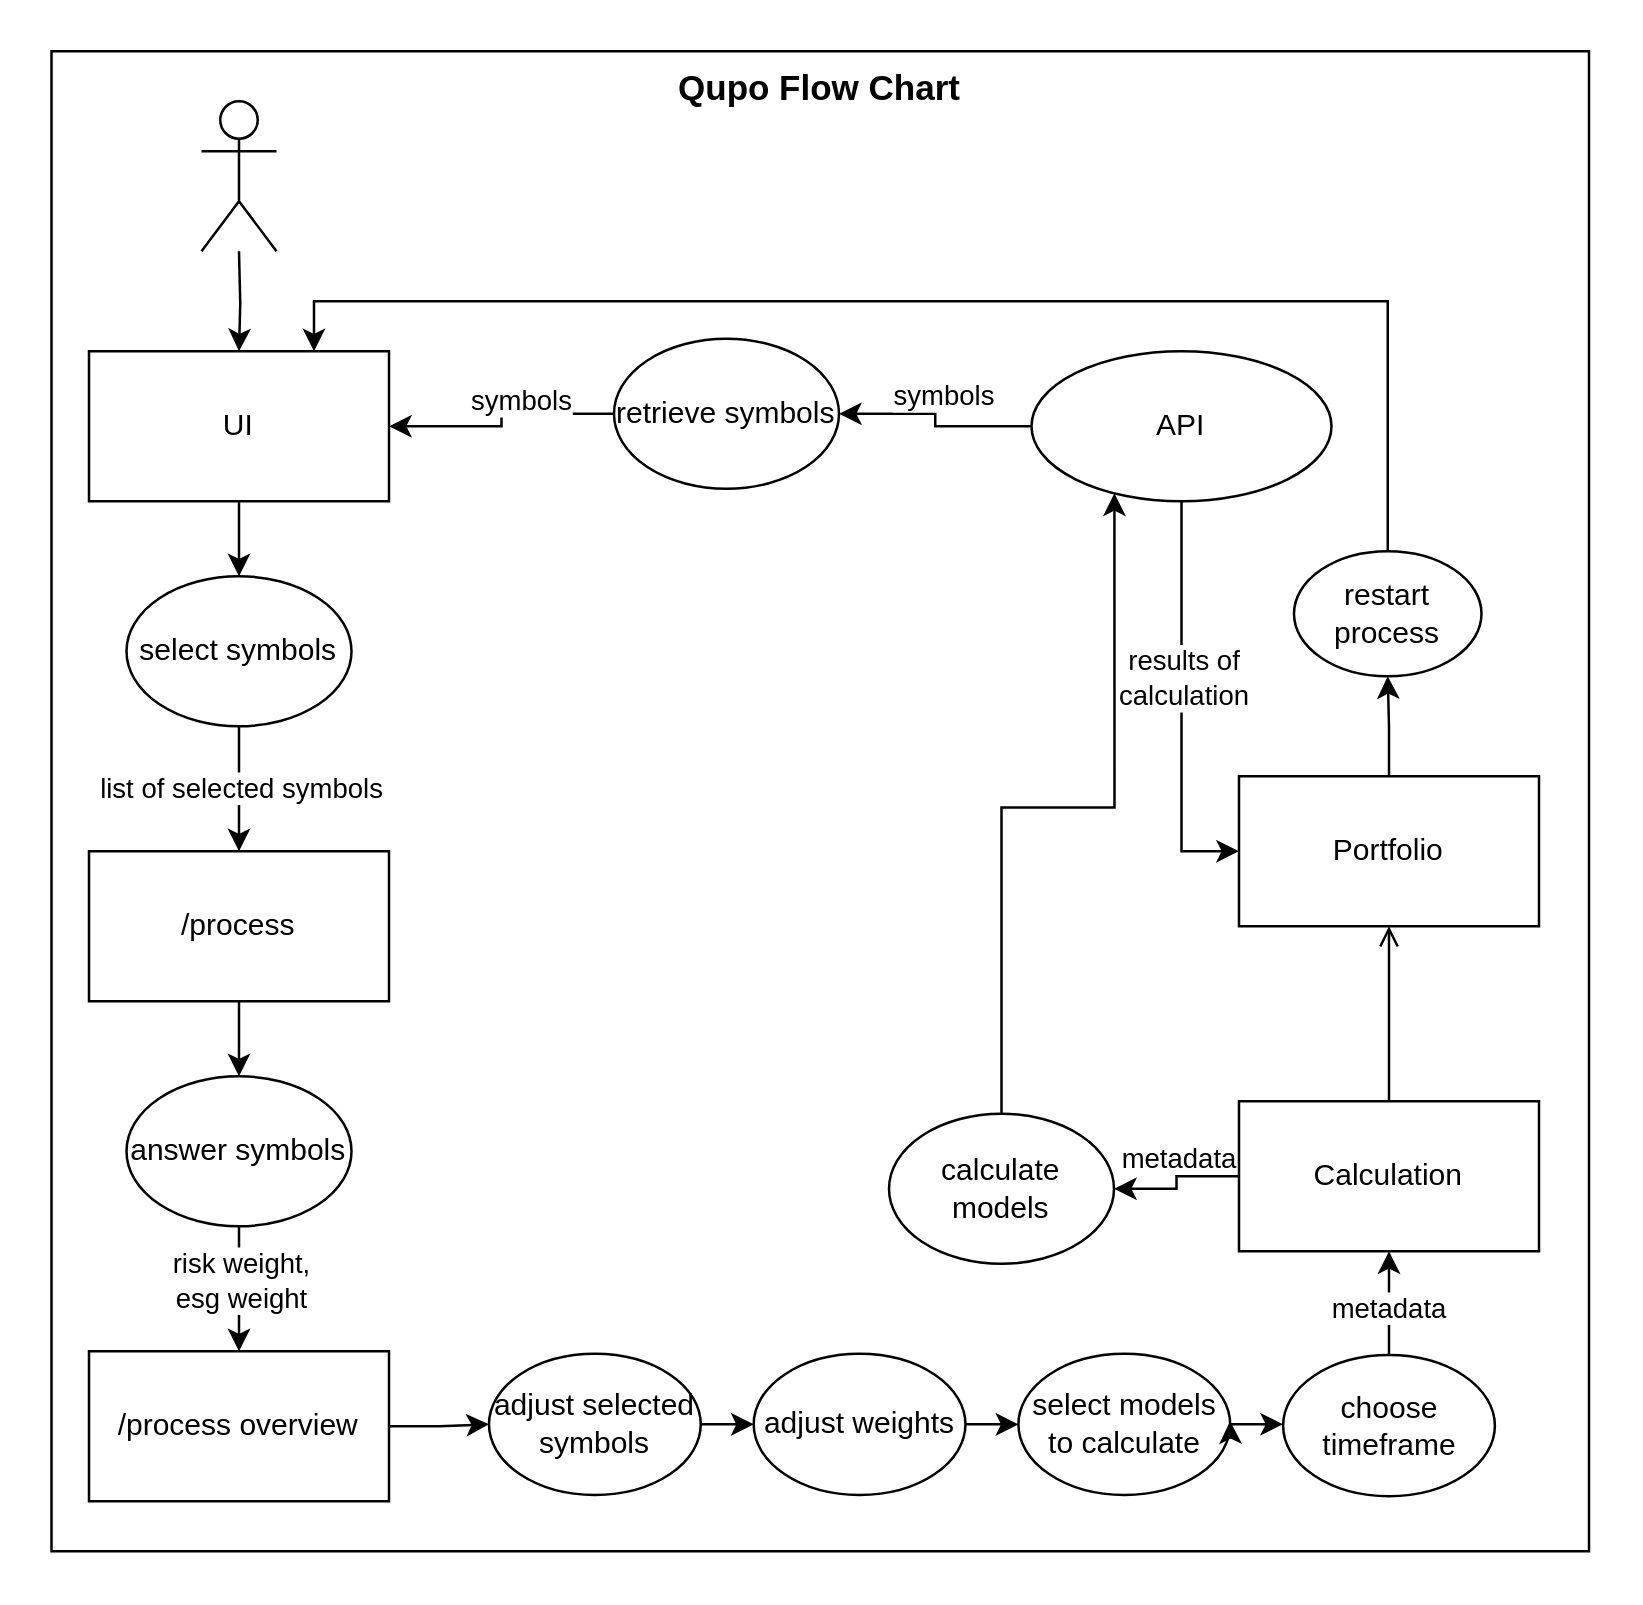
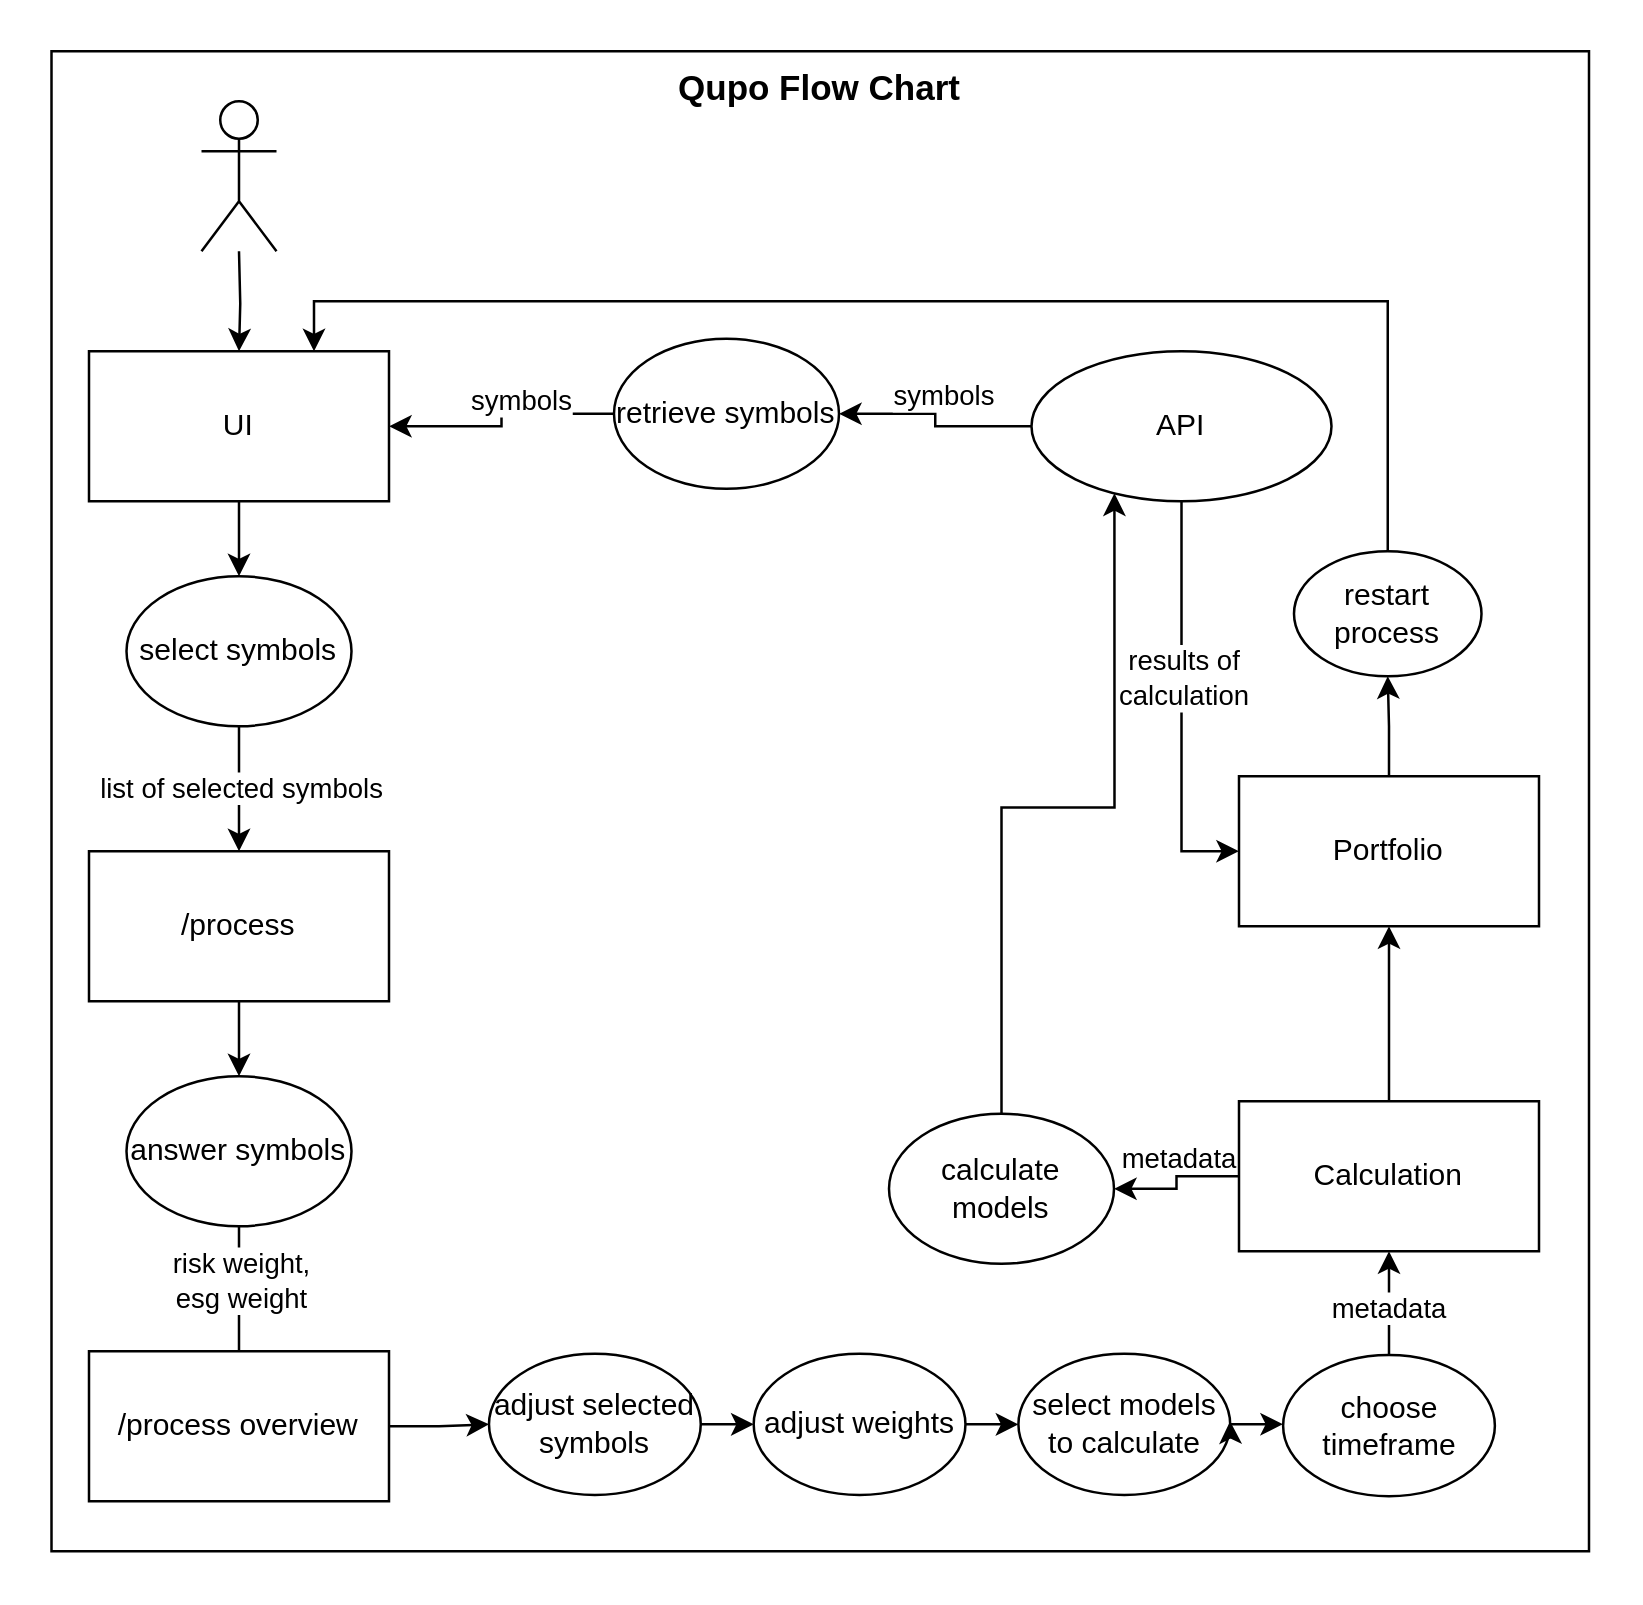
edge "Calculation" -> "Portfolio": arrowhead open -> classic
edge "answer symbols" -> "/process overview": arrowhead classic -> none
